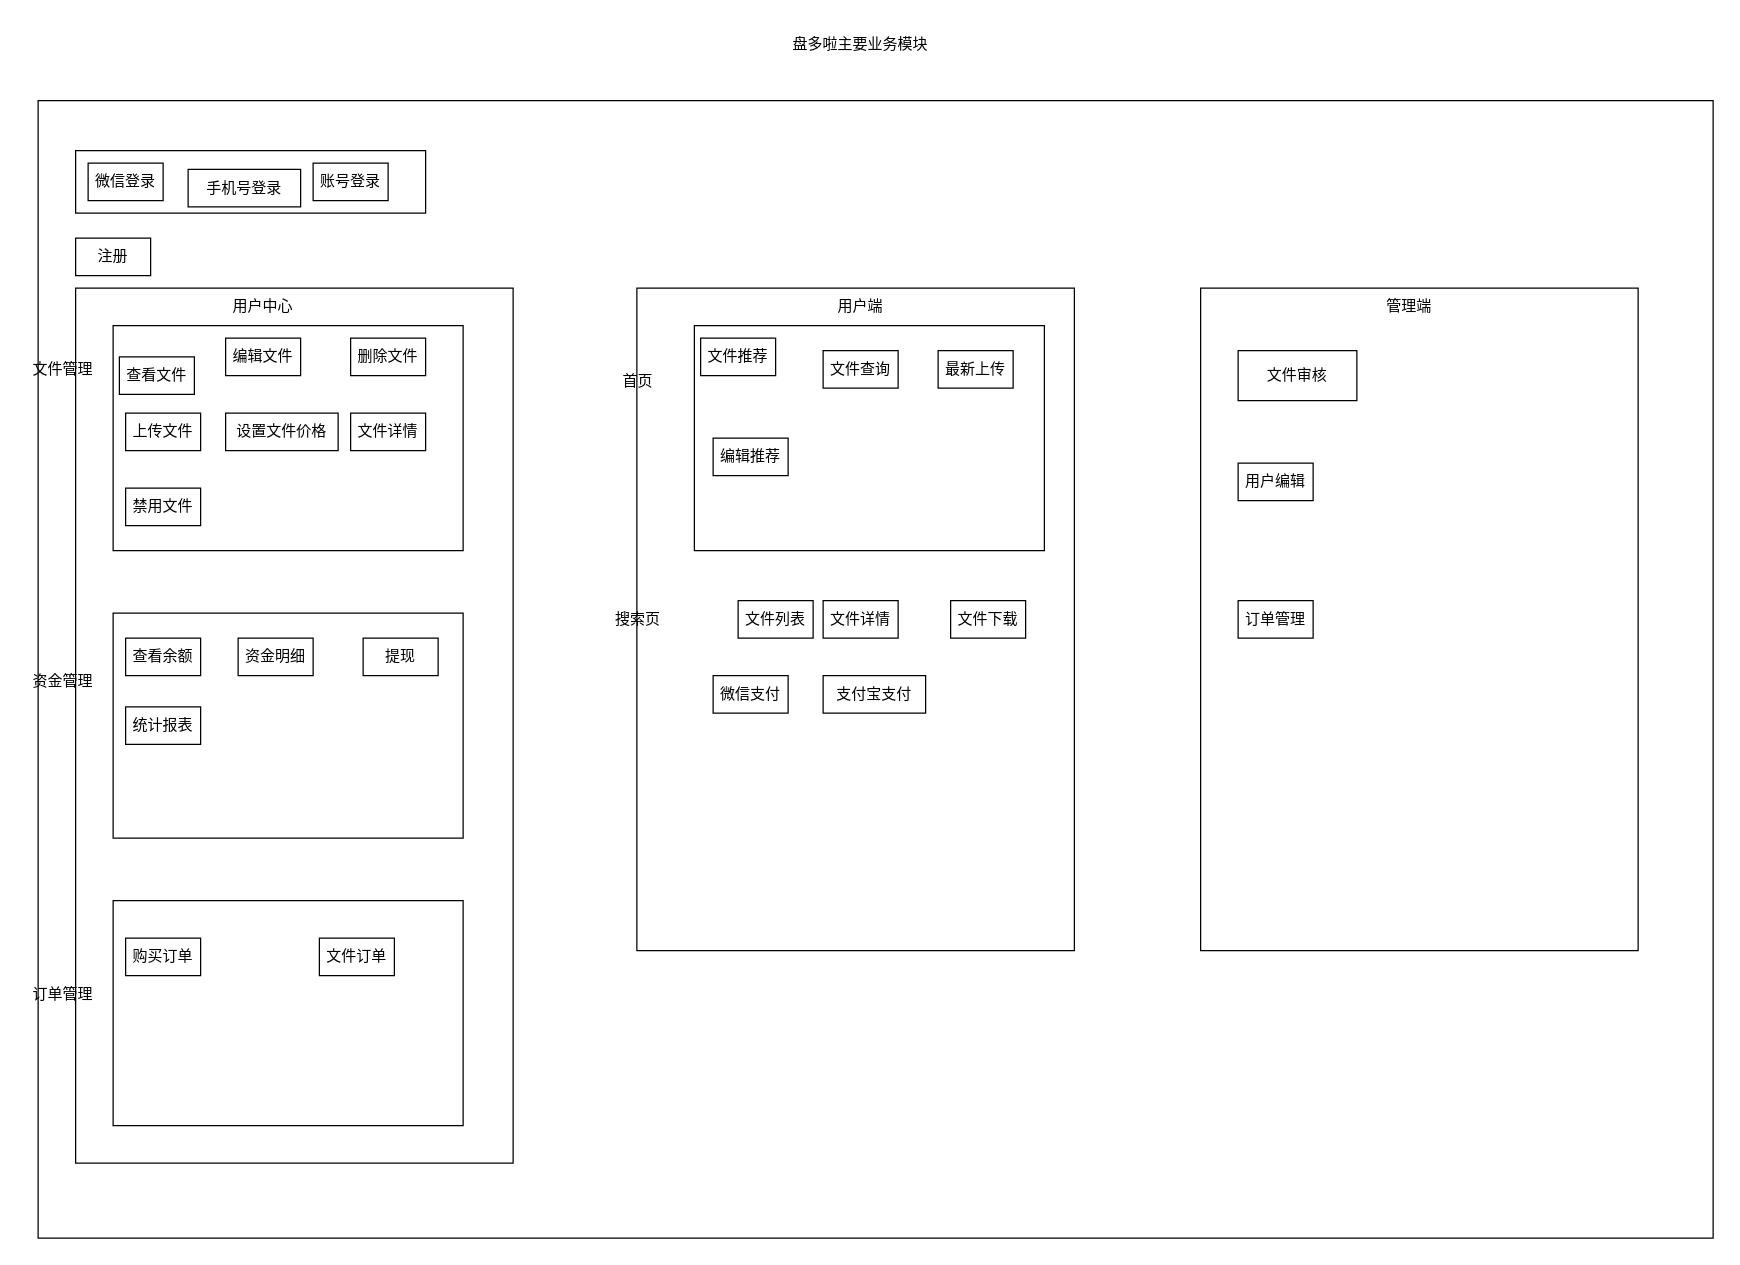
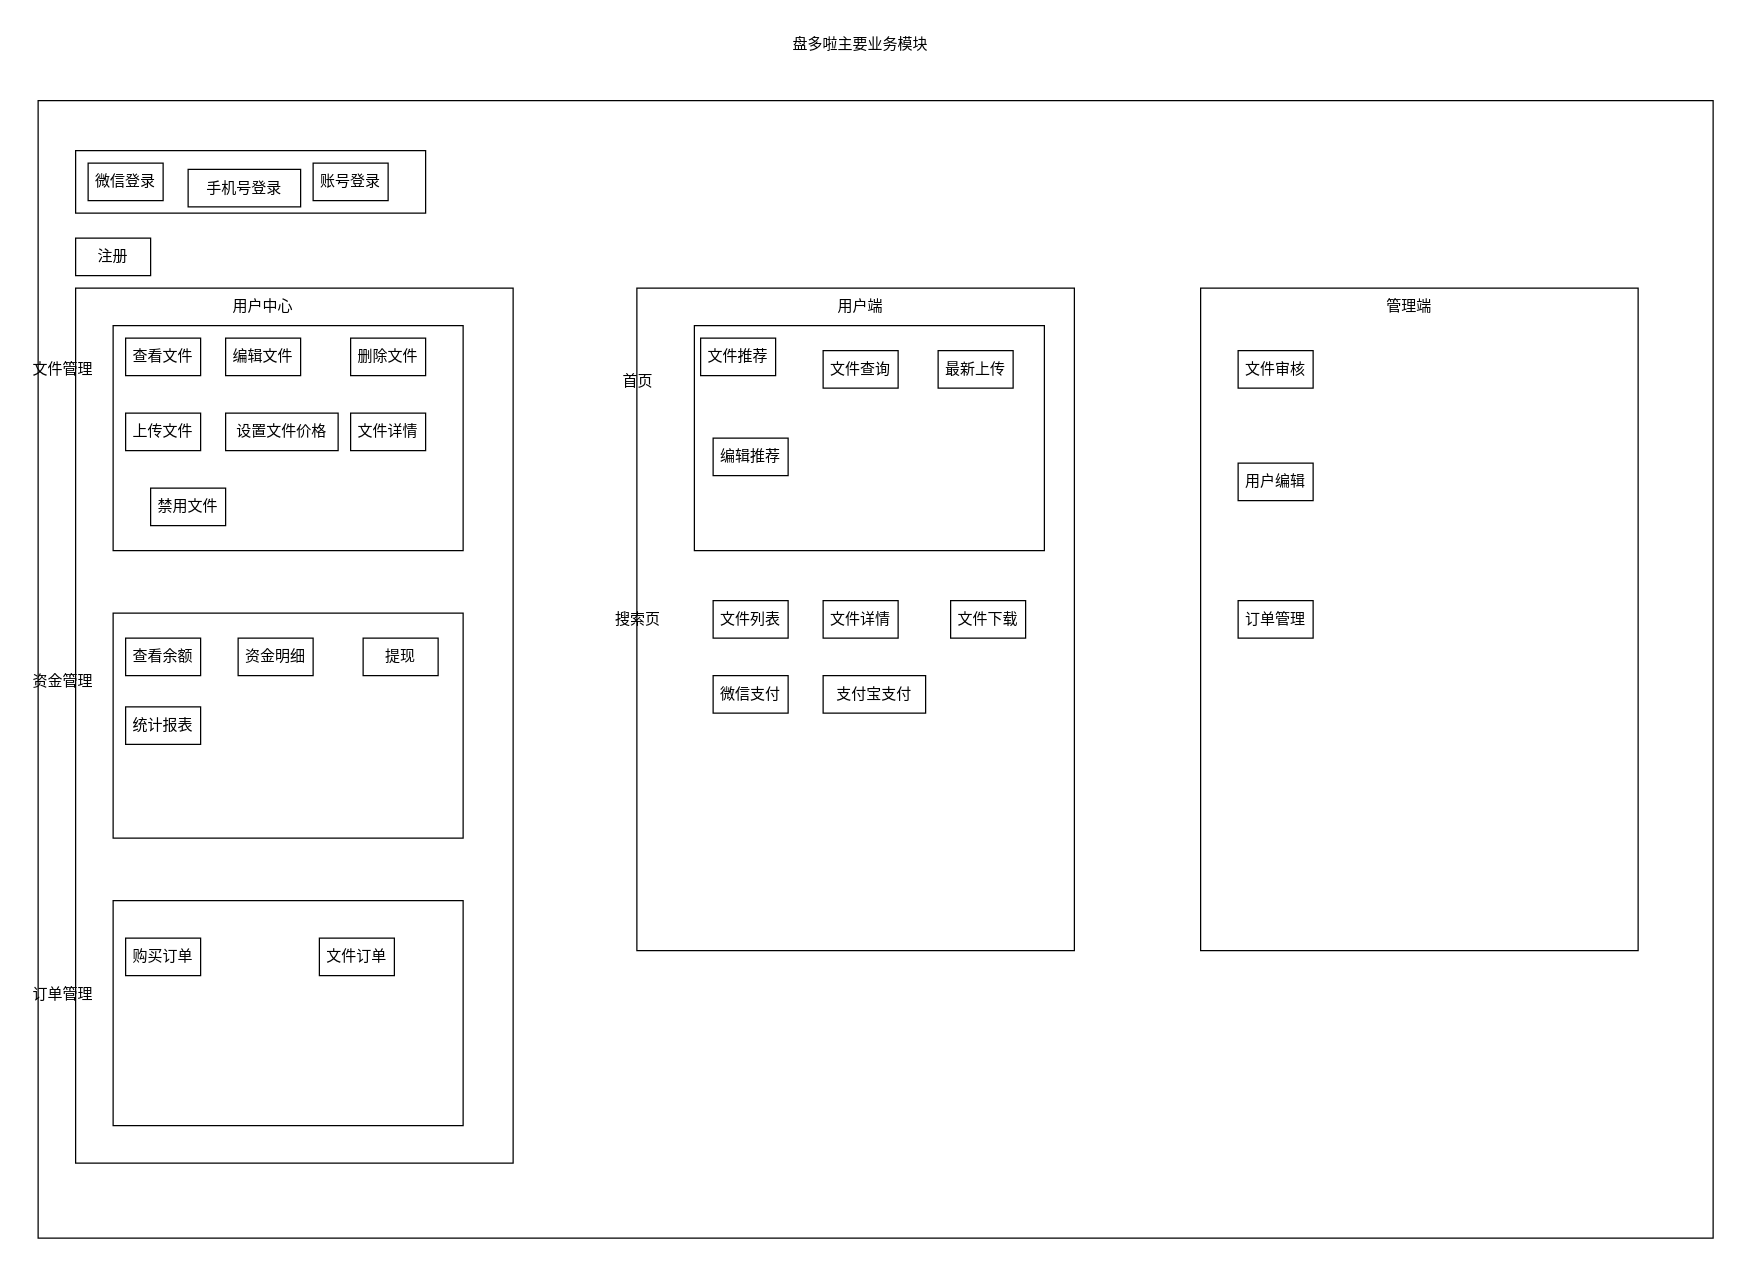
node "查看文件": moved (157, 376) -> (163, 357)
node "文件审核": size 119x50 -> 75x38
node "禁用文件": moved (163, 507) -> (188, 507)
node "文件列表": moved (776, 619) -> (751, 619)
